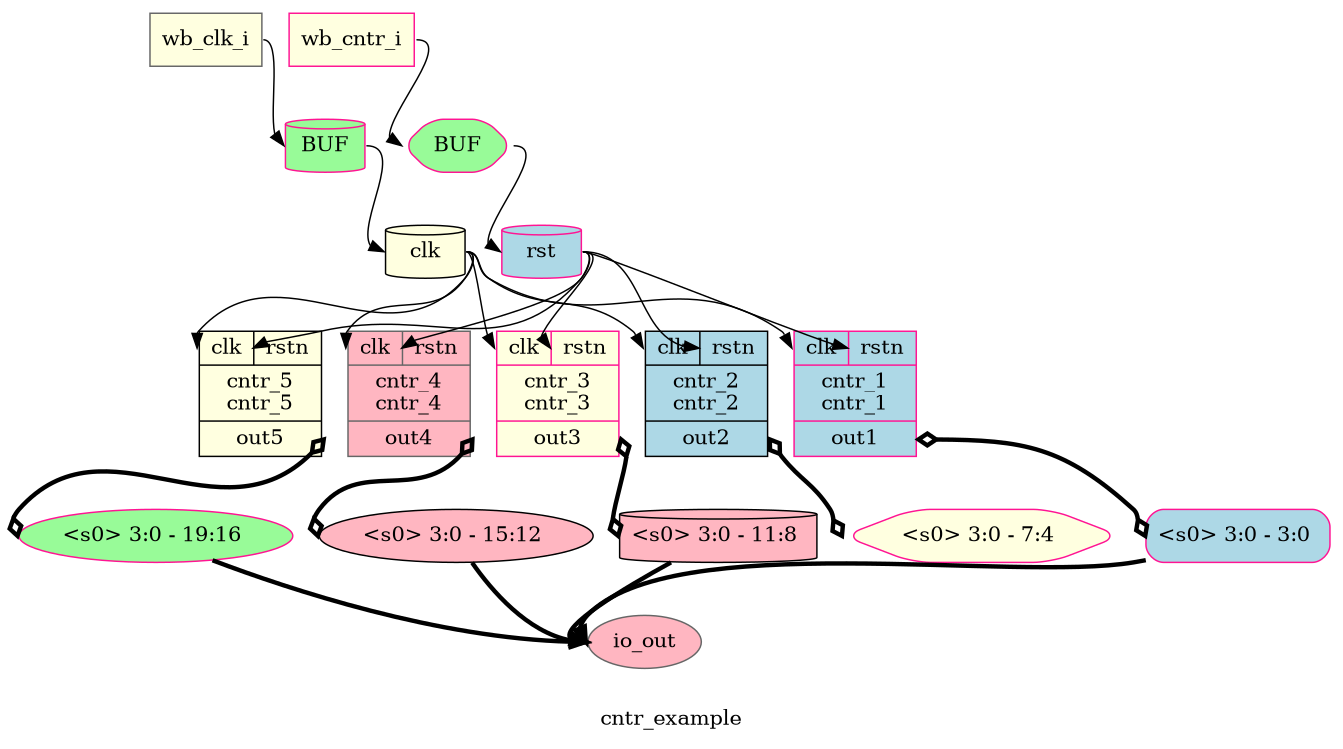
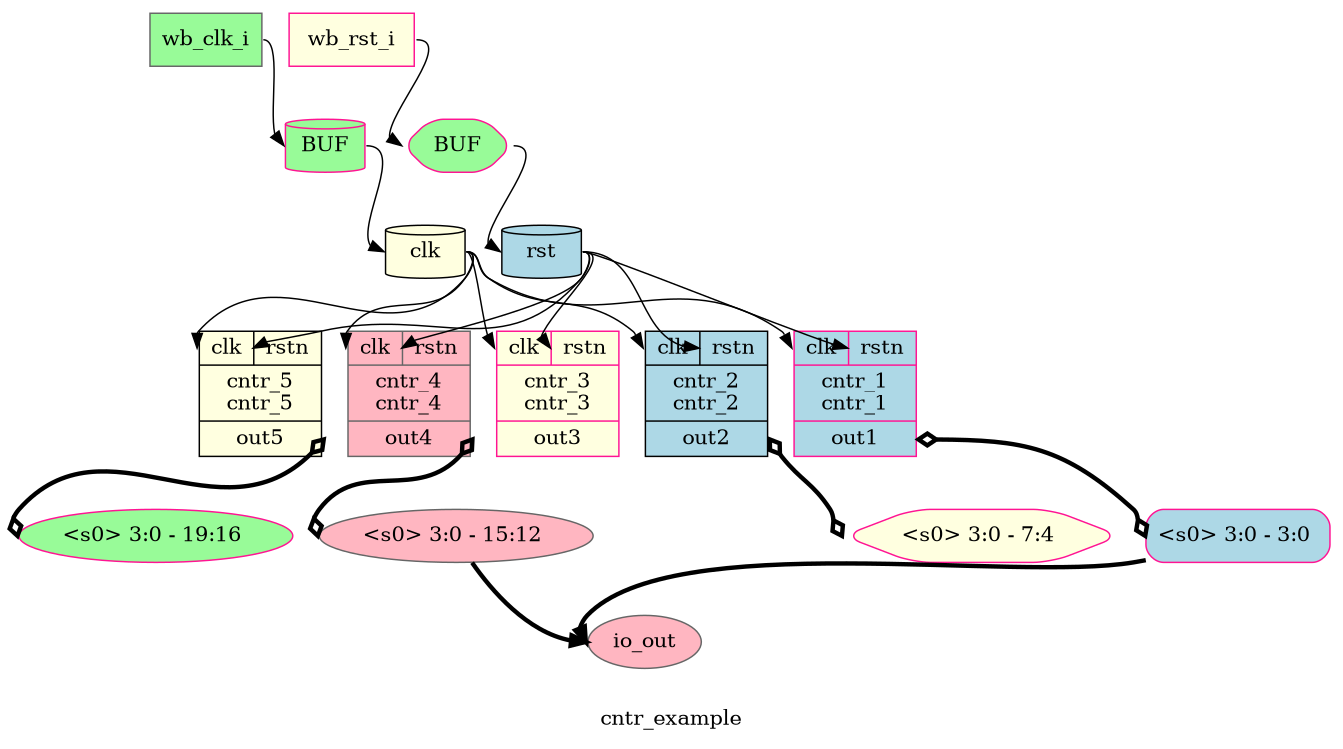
node "wb_clk_i": fillcolor lightyellow -> palegreen
node "wb_cntr_i": label "wb_cntr_i" -> "wb_rst_i"
node "rst": color deeppink -> black
node "<s0> 3:0 - 15:12": color black -> gray40
node "<s0> 3:0 - 11:8": removed
edge "<s0> 3:0 - 19:16" -> "io_out": removed
